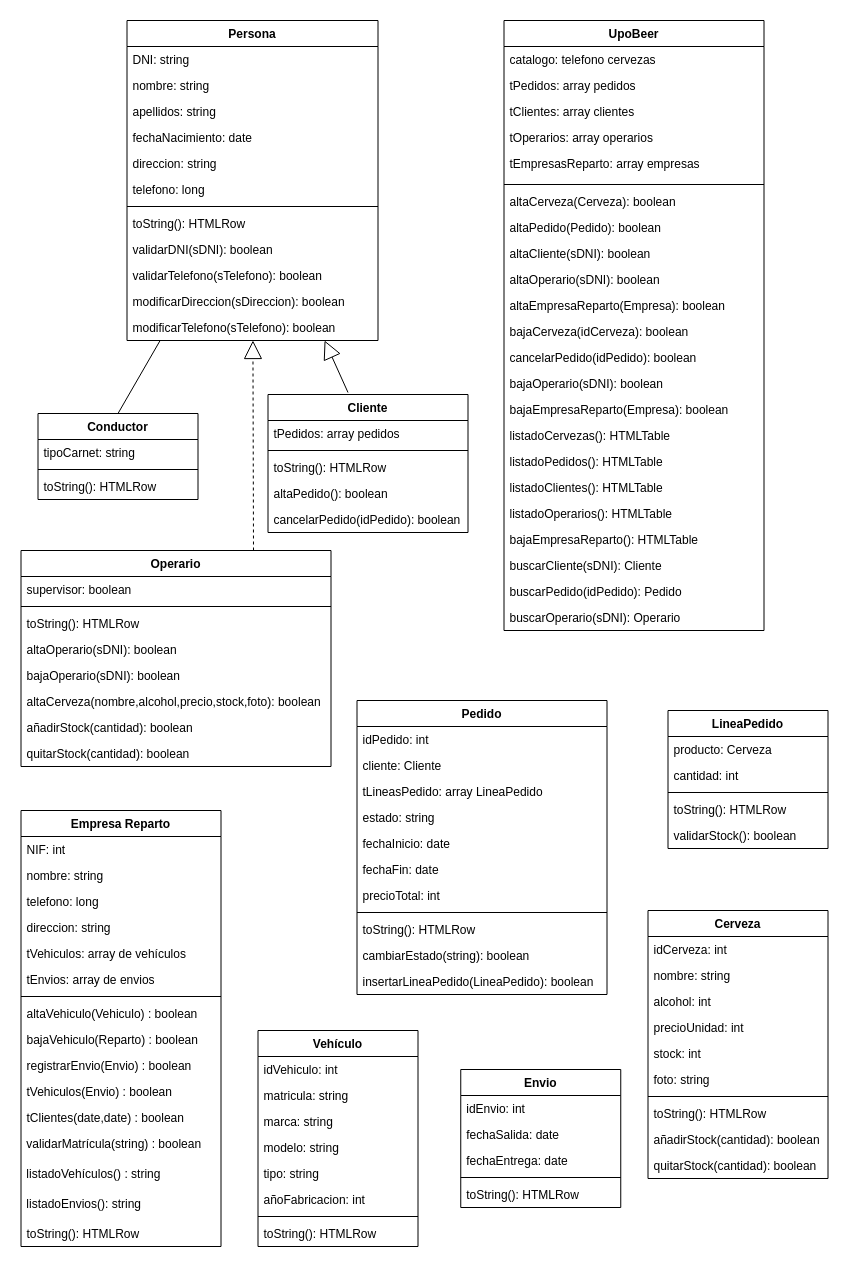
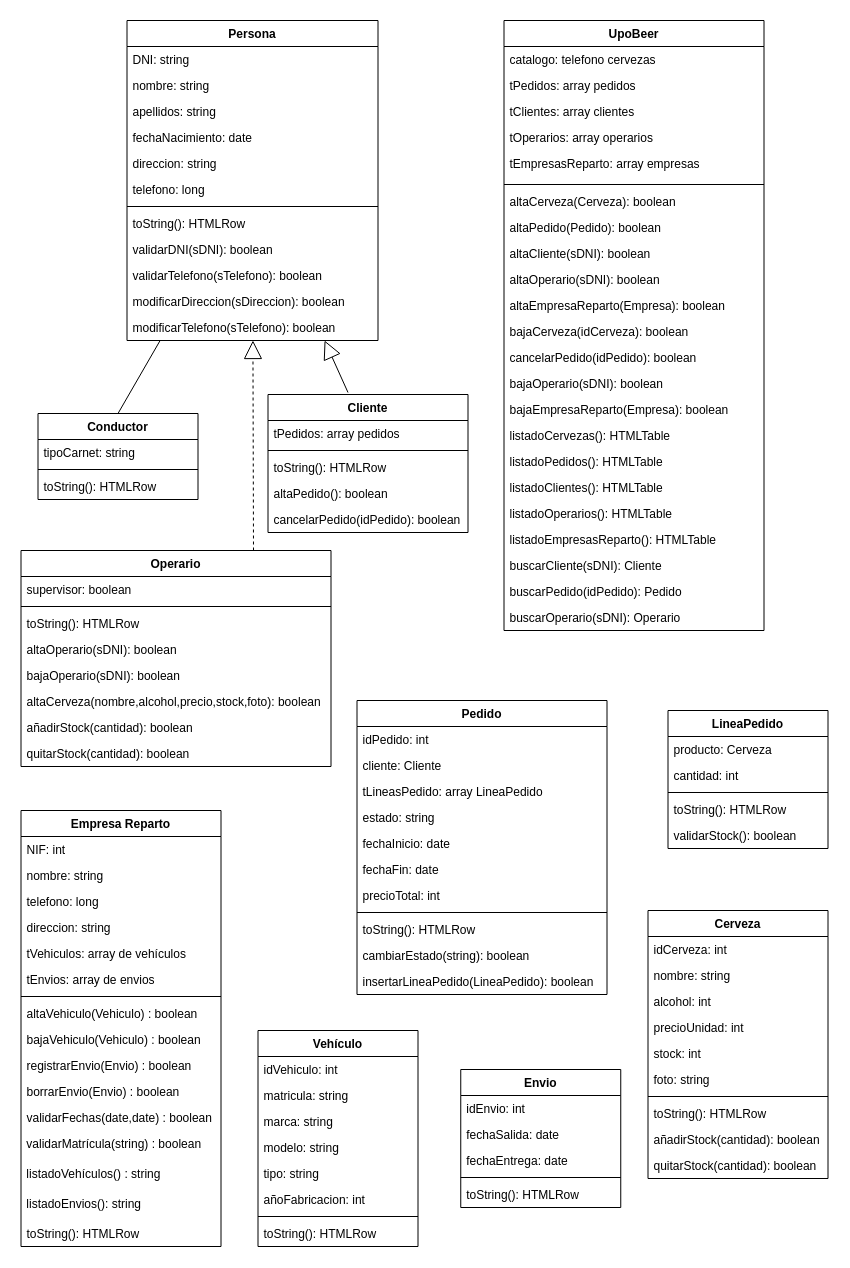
node "bajaEmpresaReparto(): HTMLTable": label "bajaEmpresaReparto(): HTMLTable" -> "listadoEmpresasReparto(): HTMLTable"
node "bajaVehiculo(Reparto) : boolean": label "bajaVehiculo(Reparto) : boolean" -> "bajaVehiculo(Vehiculo) : boolean"
node "tVehiculos(Envio) : boolean": label "tVehiculos(Envio) : boolean" -> "borrarEnvio(Envio) : boolean"
node "tClientes(date,date) : boolean": label "tClientes(date,date) : boolean" -> "validarFechas(date,date) : boolean"
